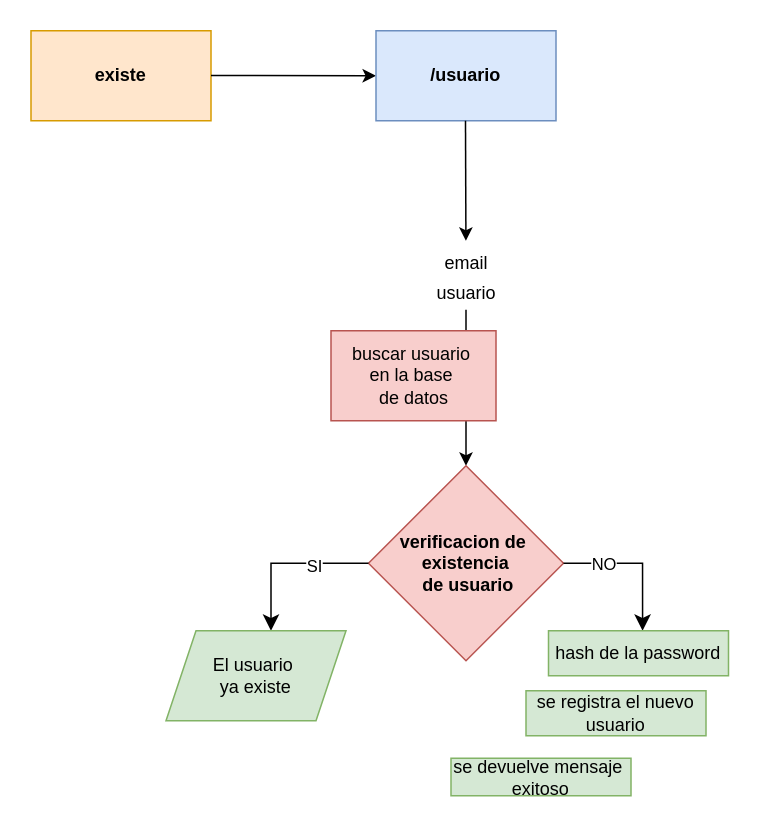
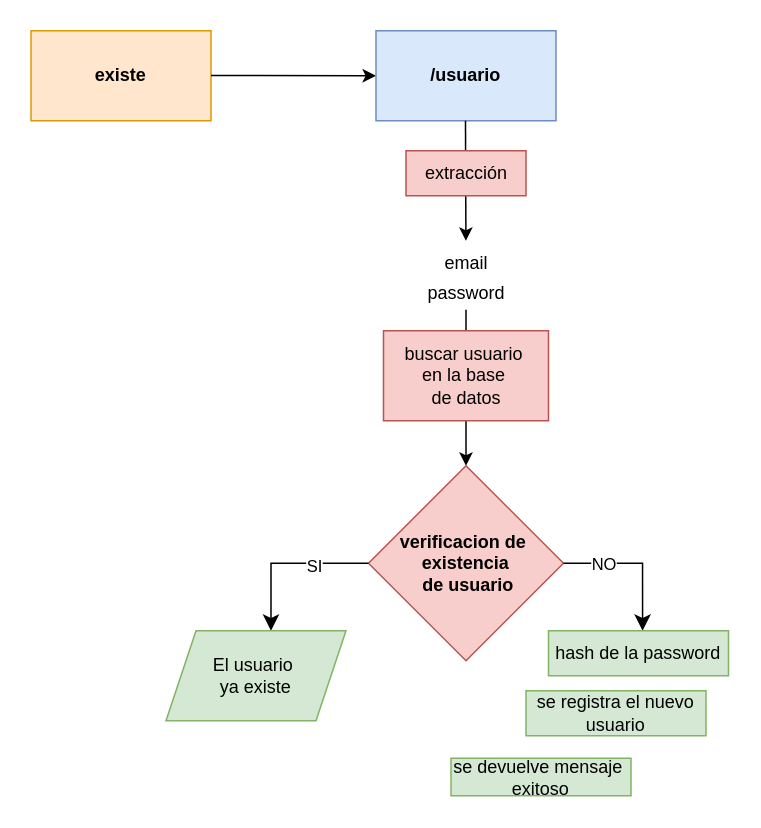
node "extracción": added
node "usuario": label "usuario" -> "password"
node "buscar usuario en la base de datos": moved (413, 376) -> (466, 376)
